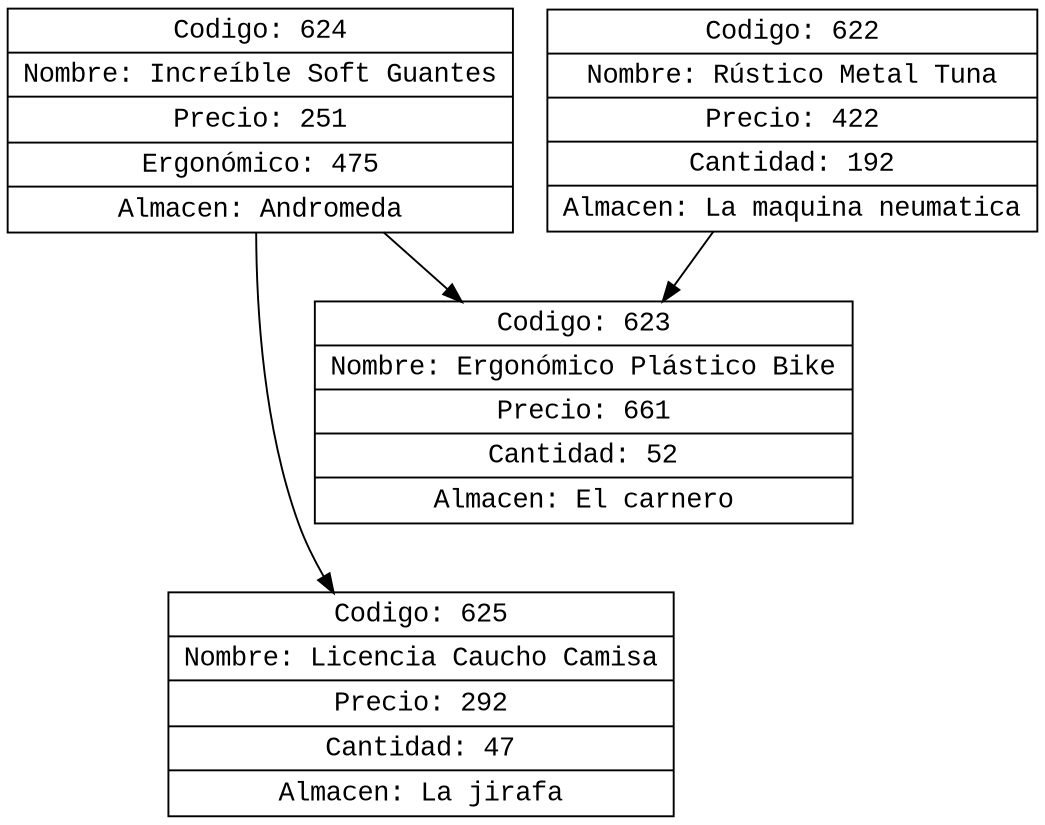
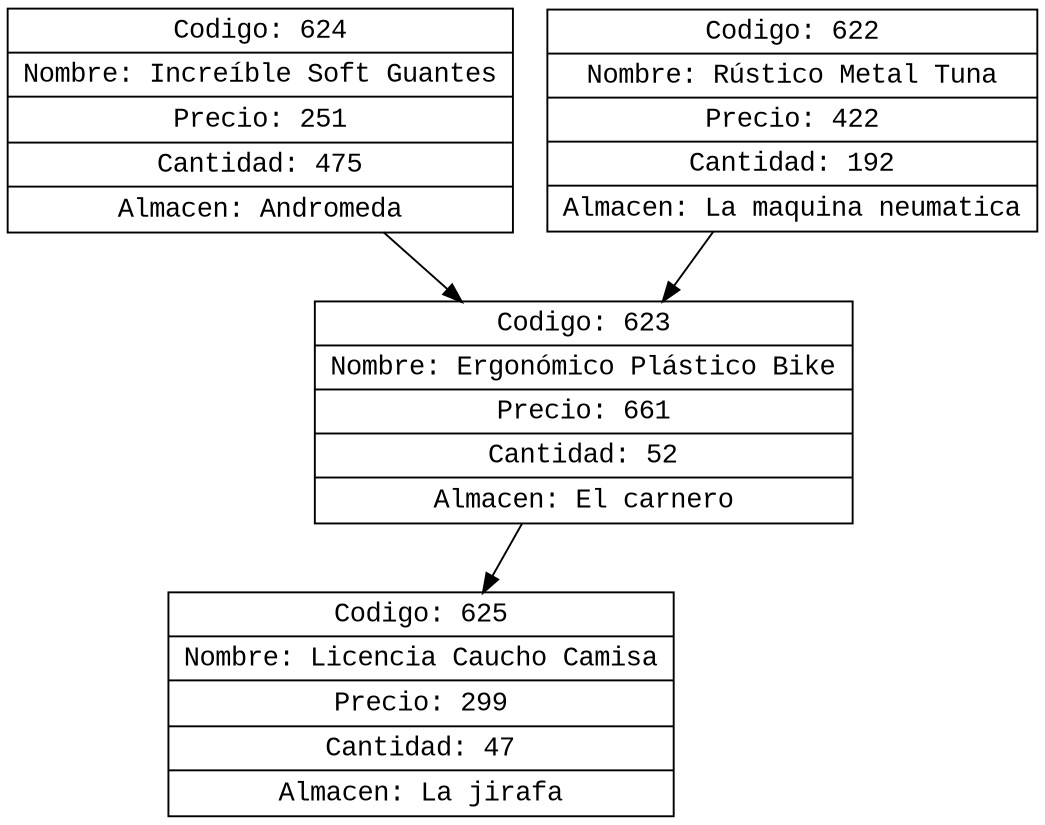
node "Codigo: 624": text "Ergonómico: 475" -> "Cantidad: 475"
edge "Codigo: 624" -> "Codigo: 625": now "Codigo: 623" -> "Codigo: 625"
node "Codigo: 625": text "Precio: 292" -> "Precio: 299"
